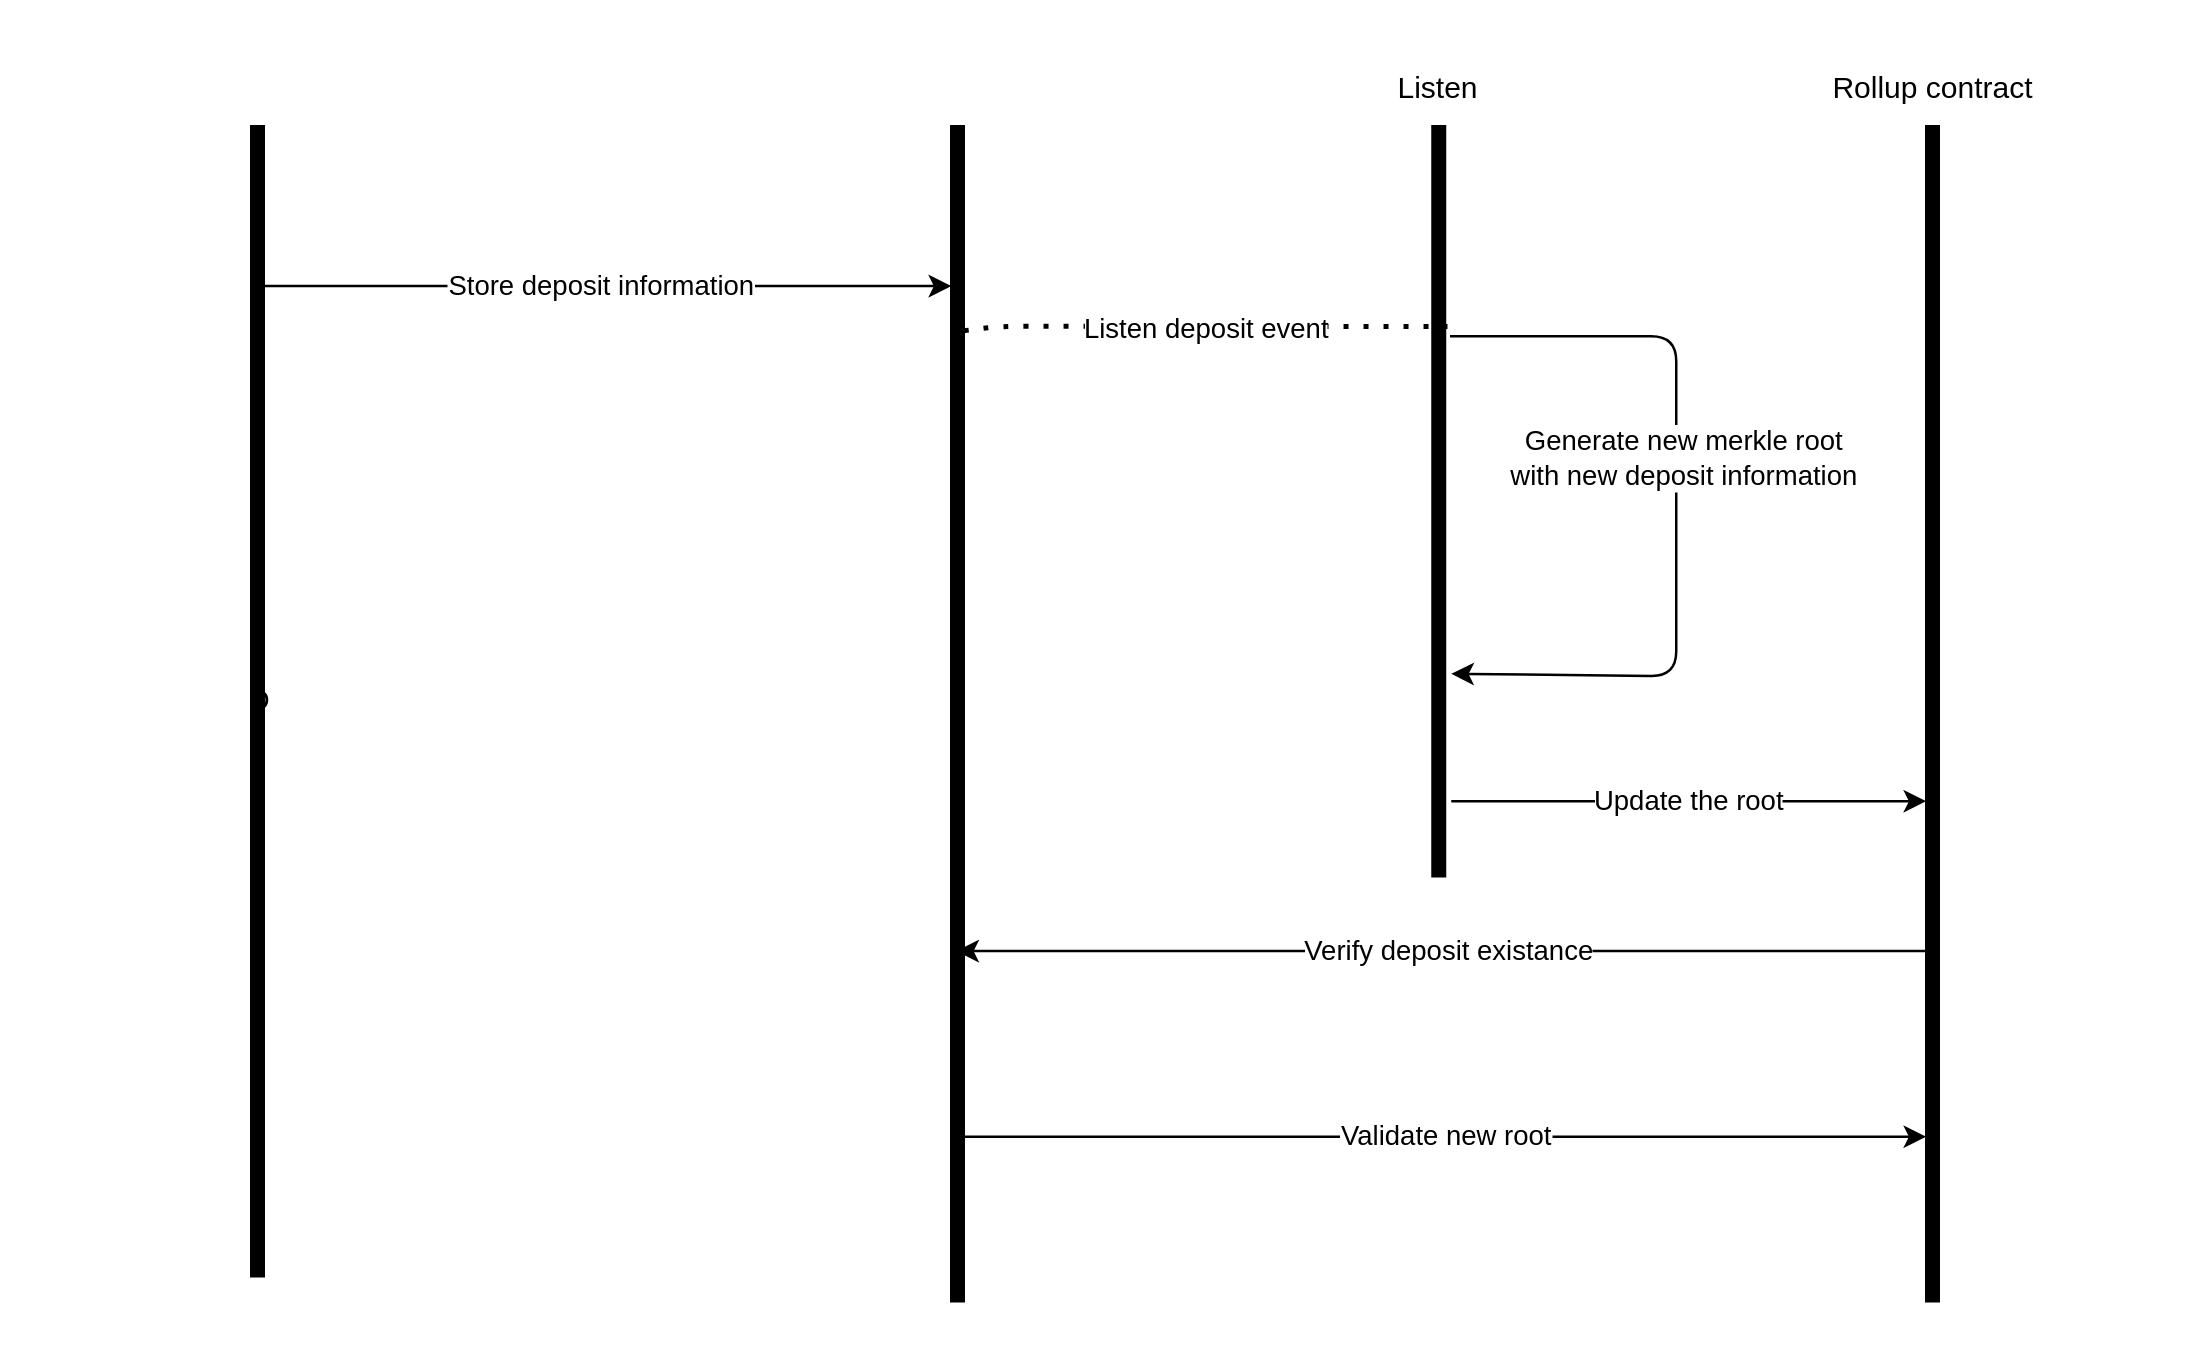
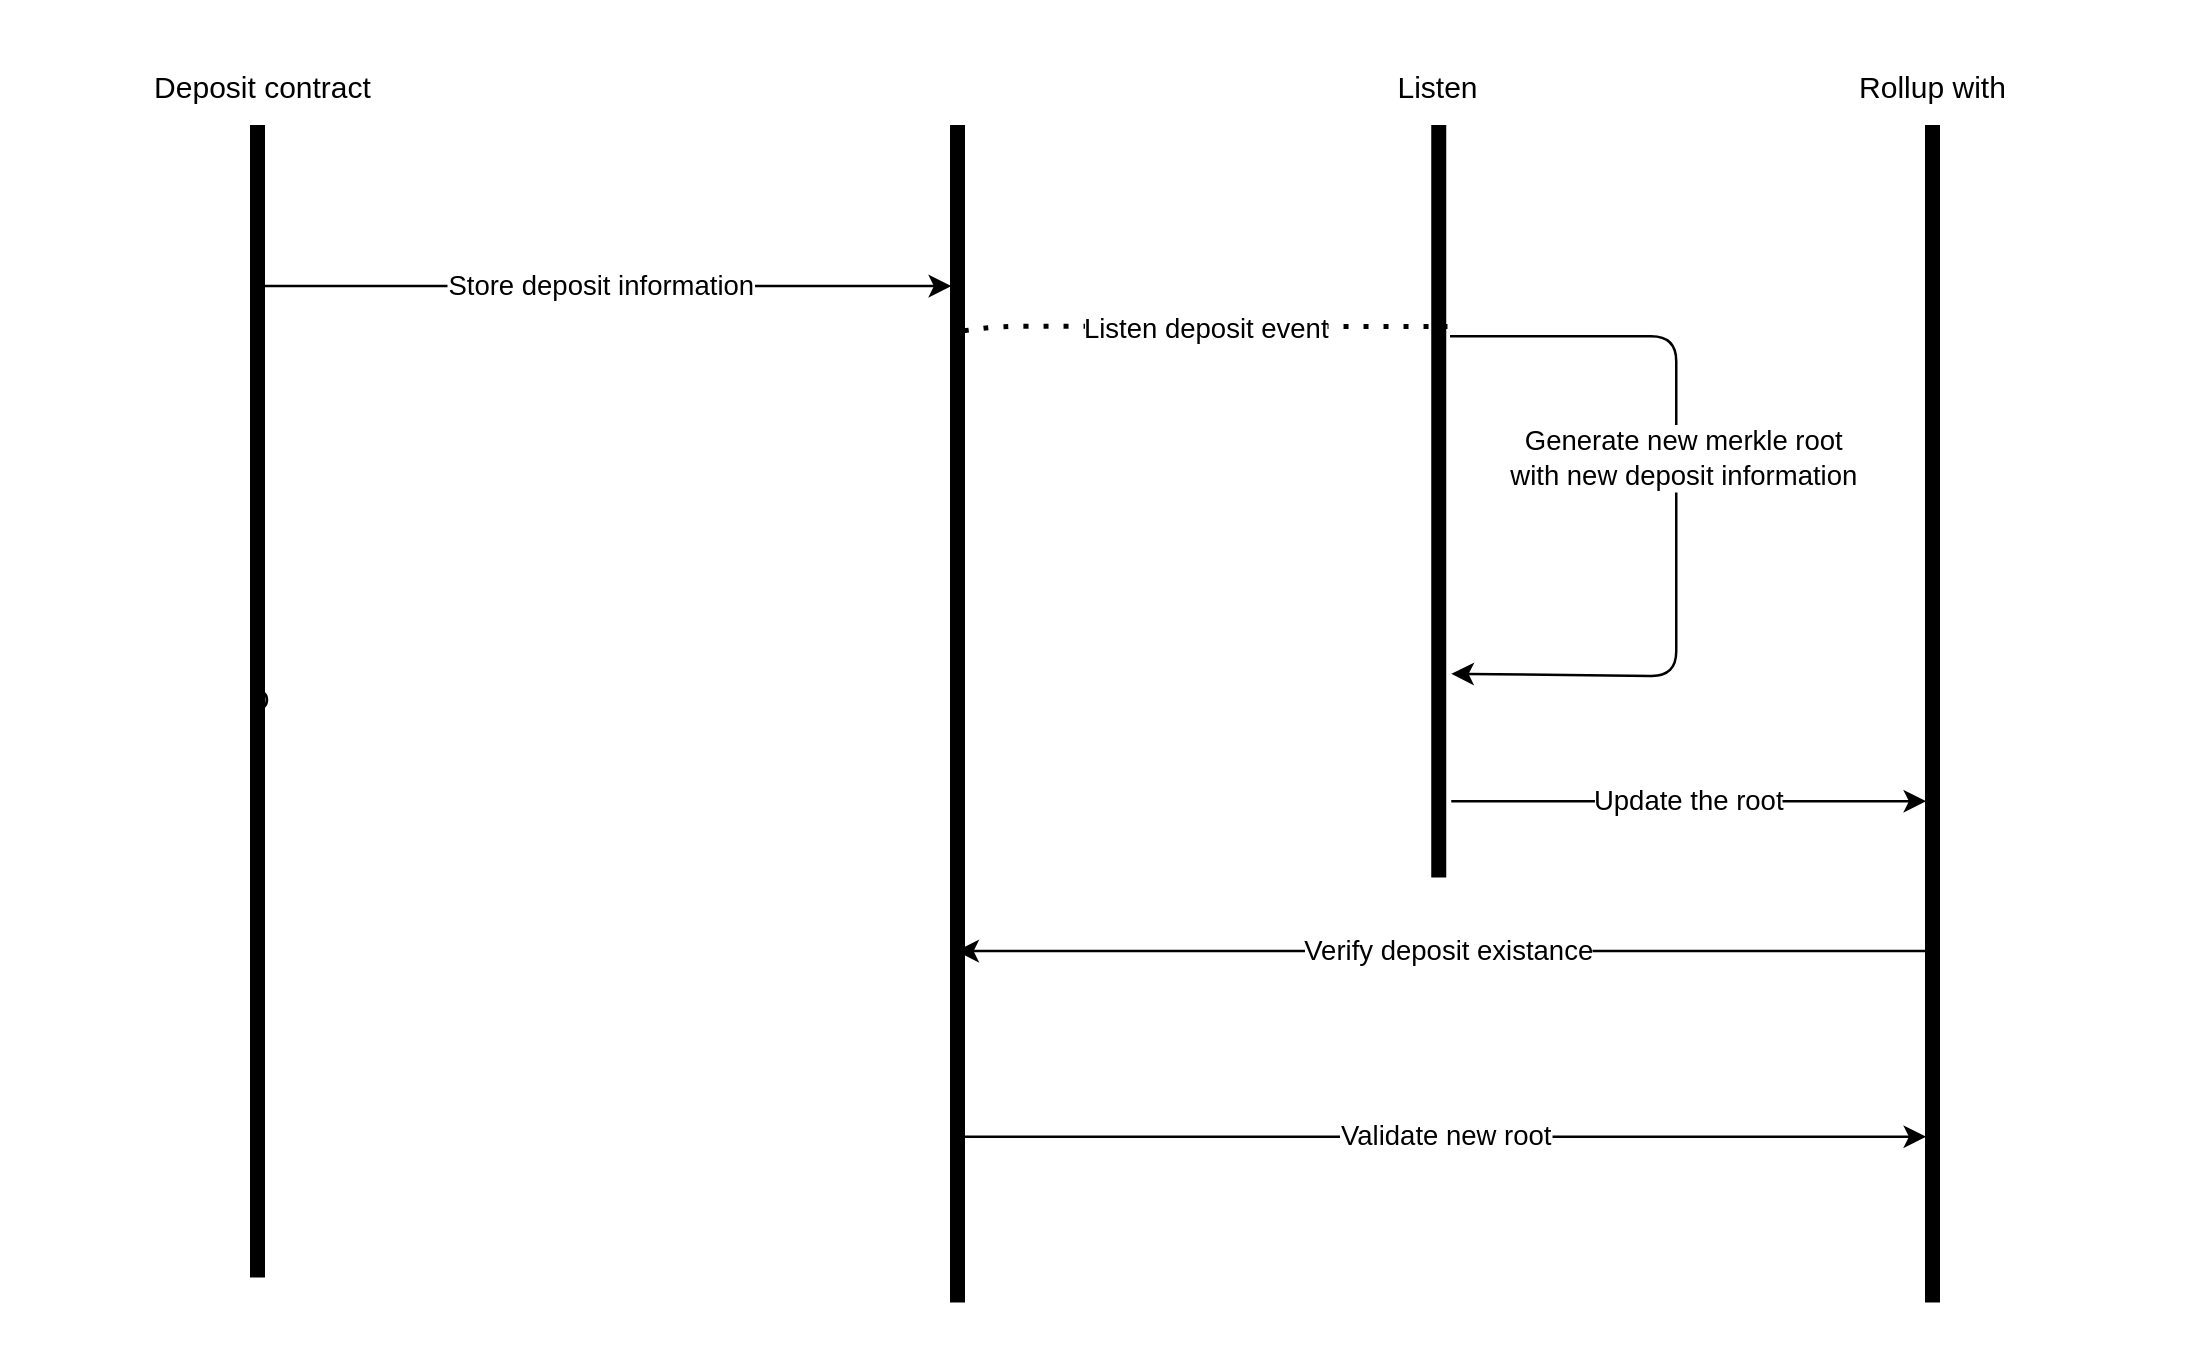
node "Deposit contract": added
node "Rollup contract": label "Rollup contract" -> "Rollup with"
